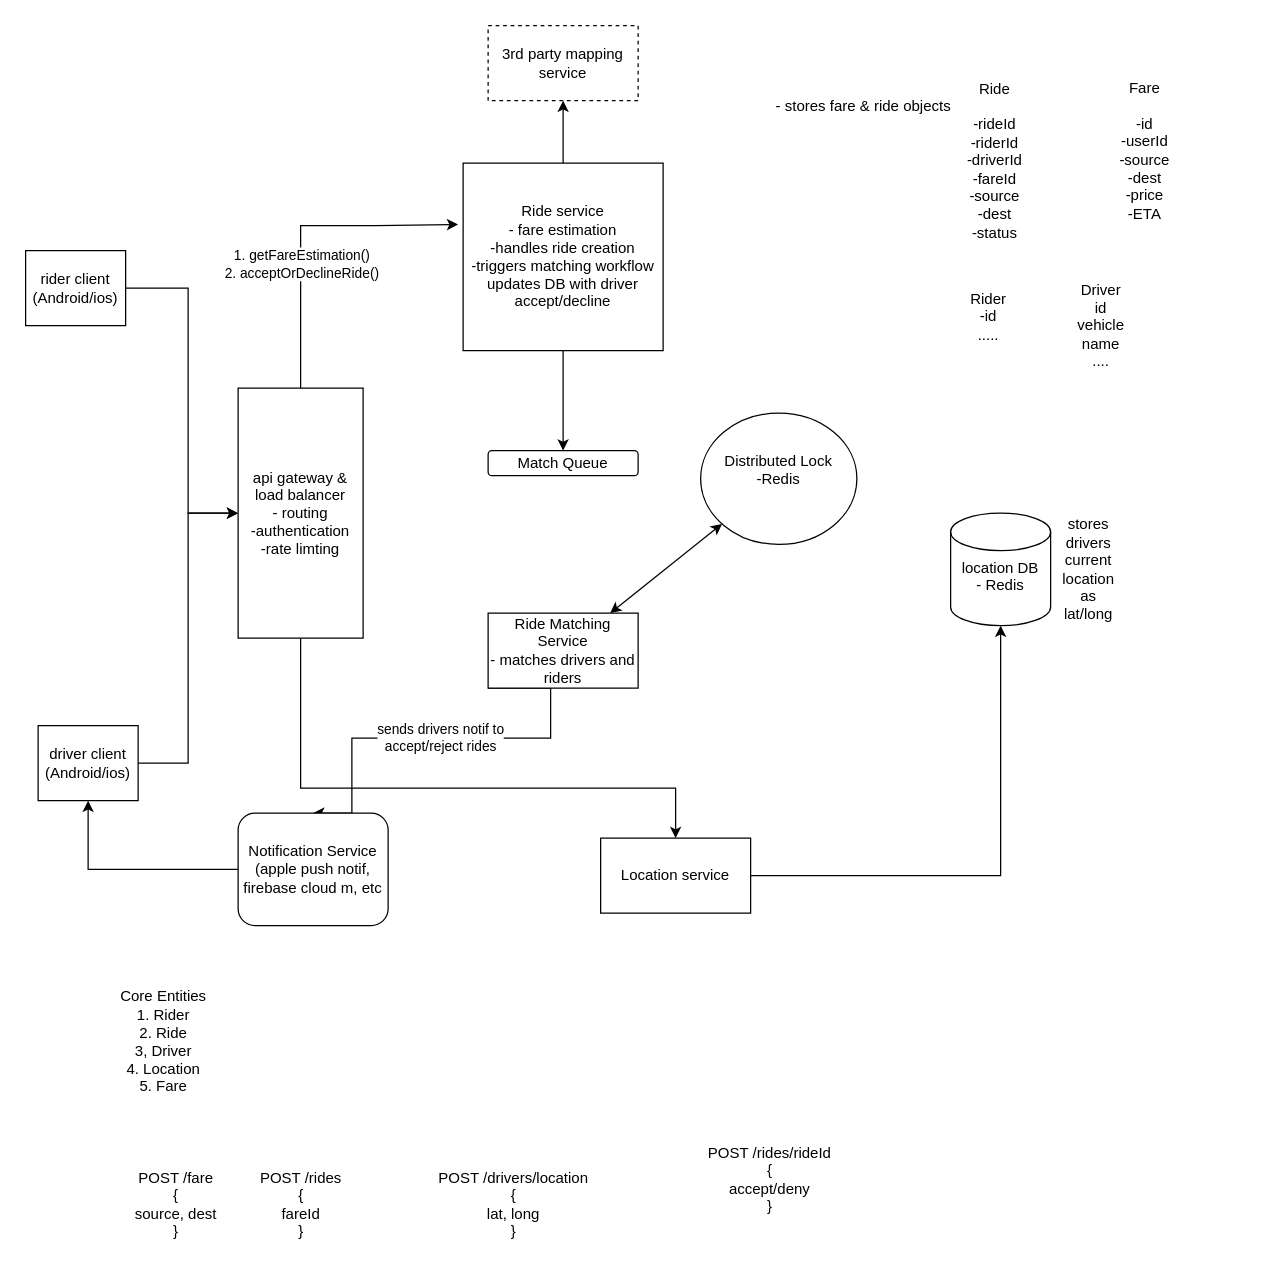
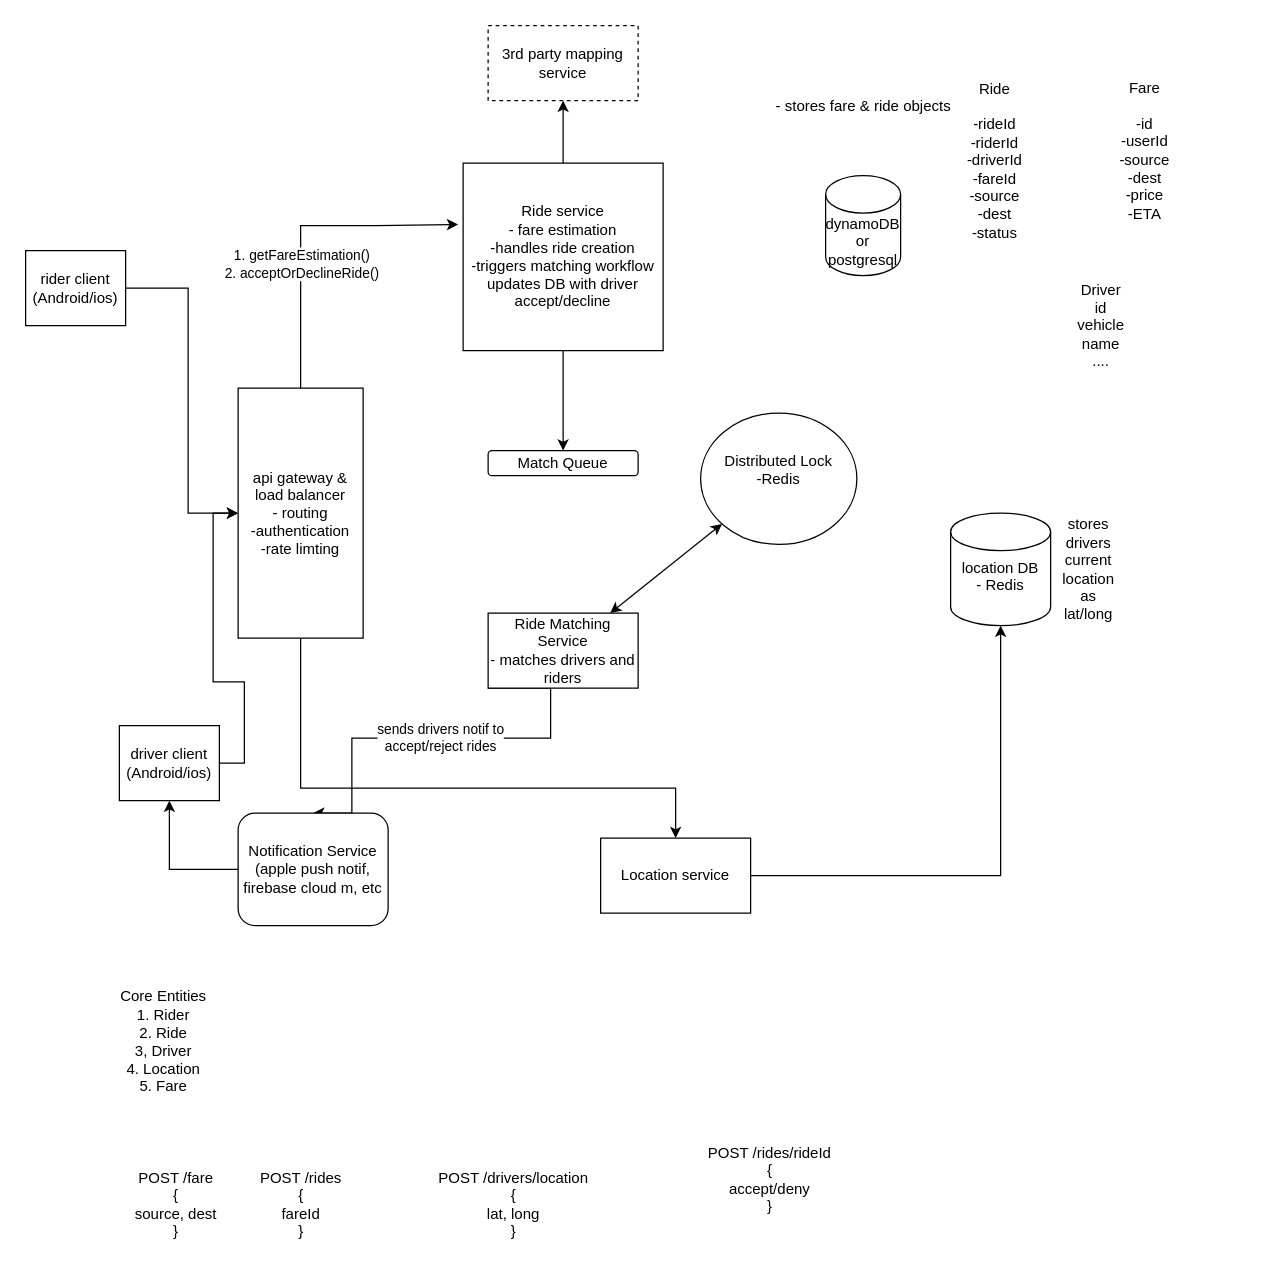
node "dynamoDB or postgresql": added
node "Rider -id .....": removed
node "driver client (Android/ios)": moved (88, 763) -> (169, 763)
